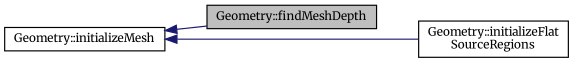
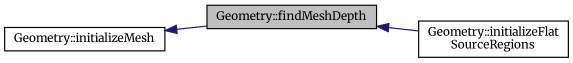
edge "Geometry::initializeFlat SourceRegions" -> "Geometry::initializeMesh": now "Geometry::initializeFlat SourceRegions" -> "Geometry::findMeshDepth"
